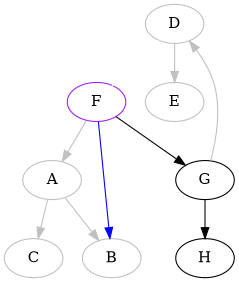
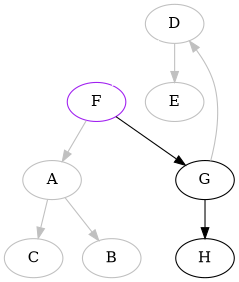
edge "F" -> "B": removed
